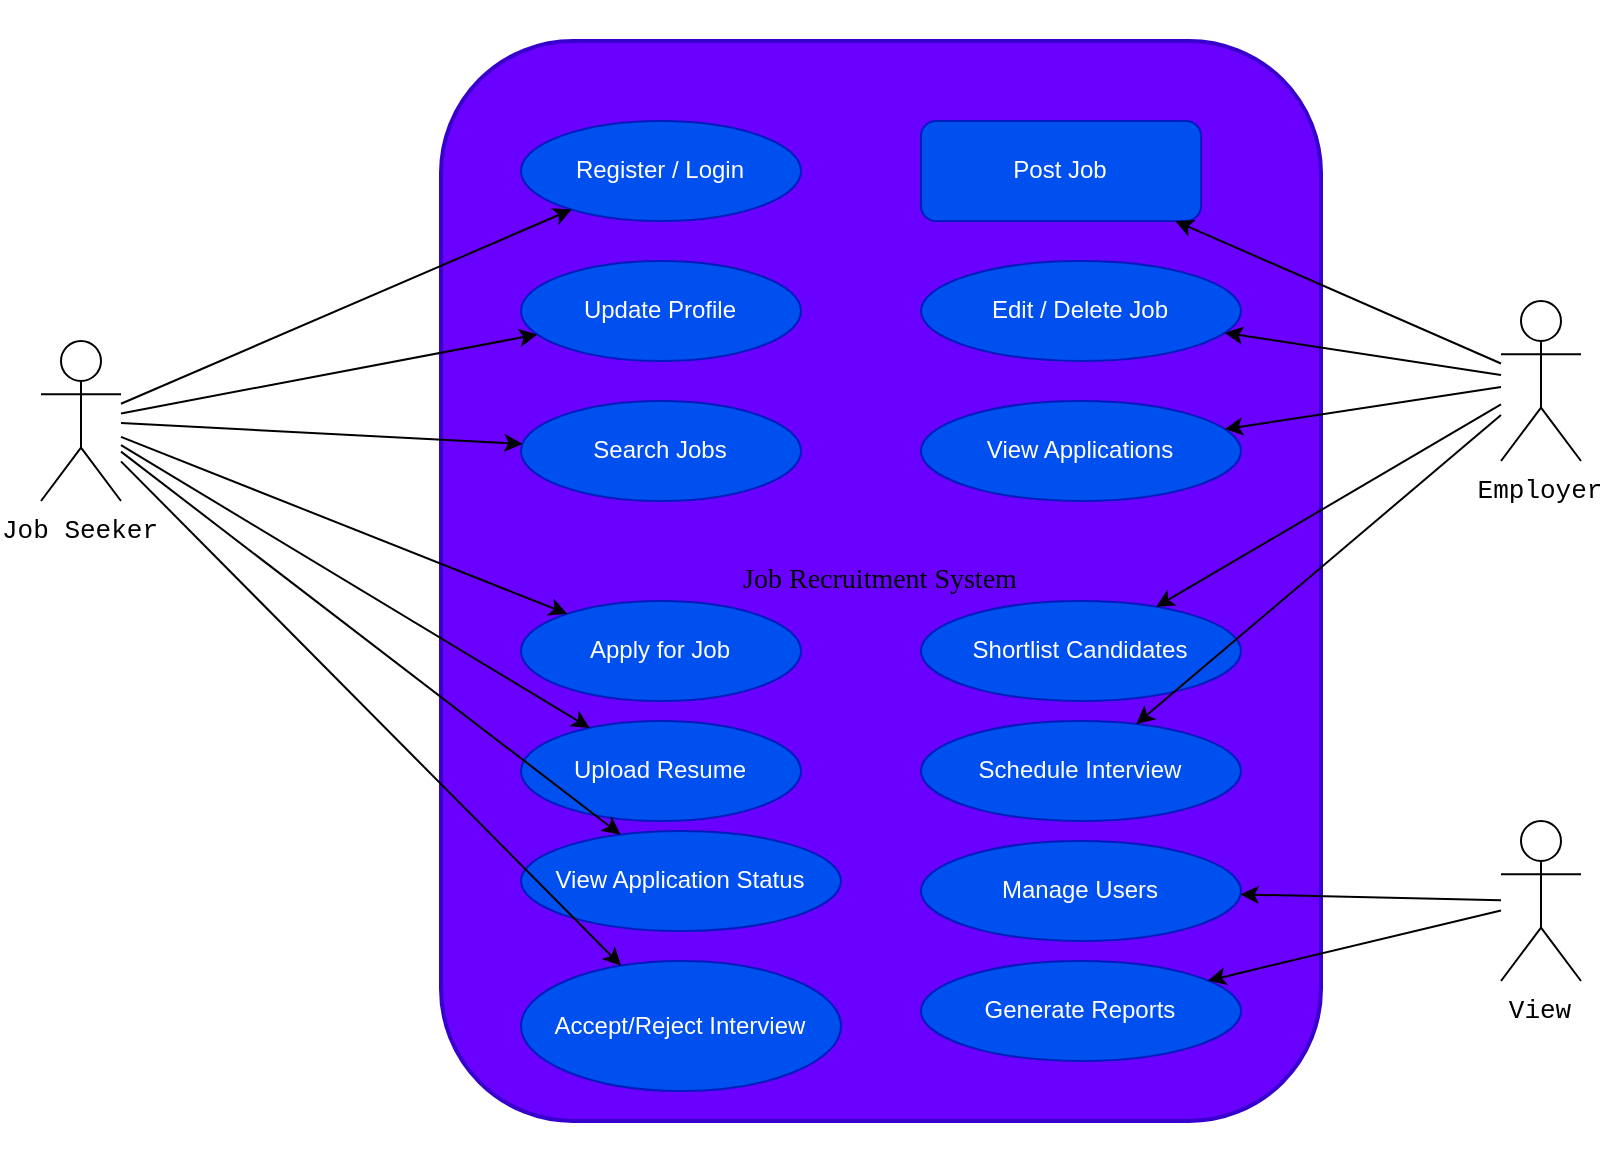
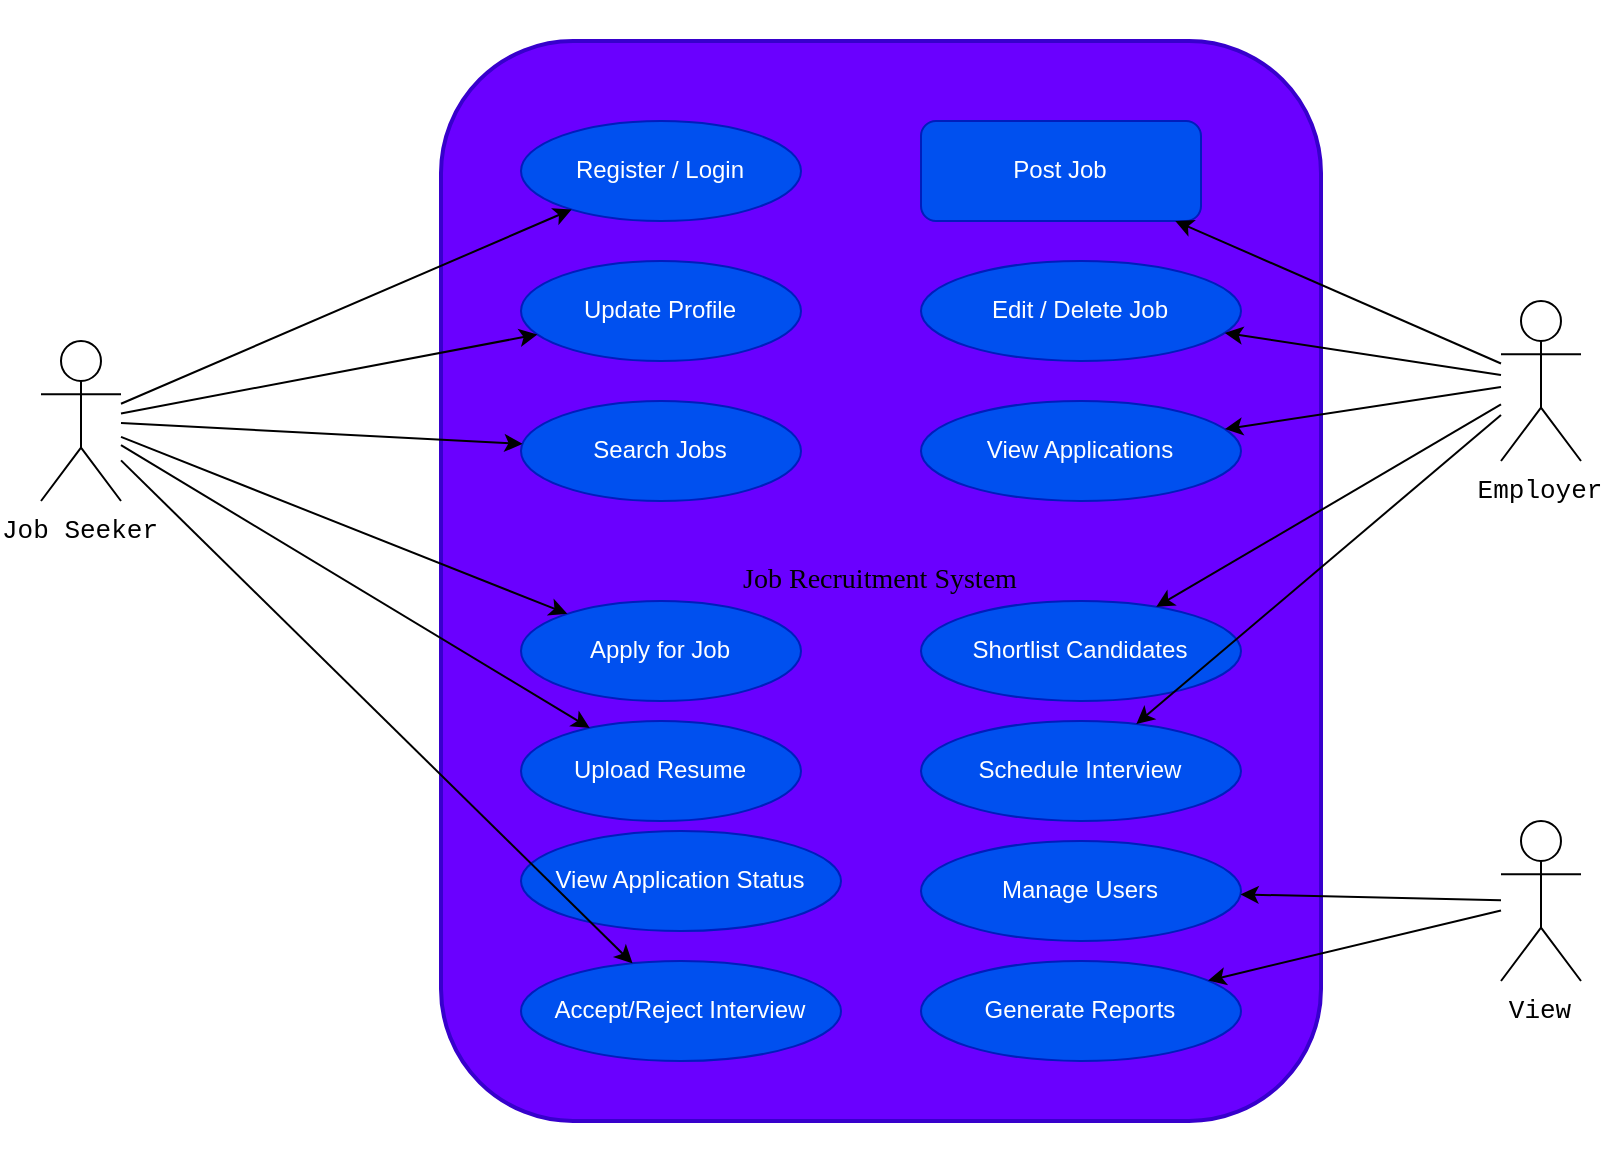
edge "Job Seeker" -> "View Application Status": removed
node "Accept/Reject Interview": size 320x130 -> 320x100
